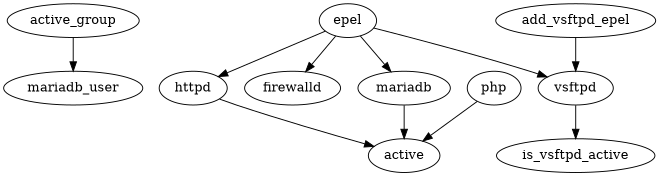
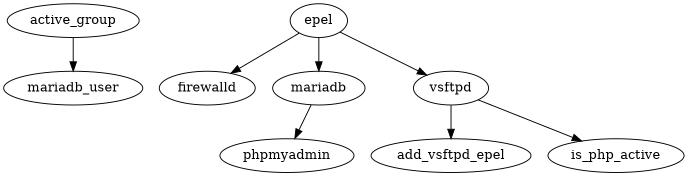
edge "add_vsftpd_epel" -> "vsftpd": reversed
node "httpd": removed
node "php": removed
node "active": label "active" -> "phpmyadmin"
node "is_vsftpd_active": label "is_vsftpd_active" -> "is_php_active"
